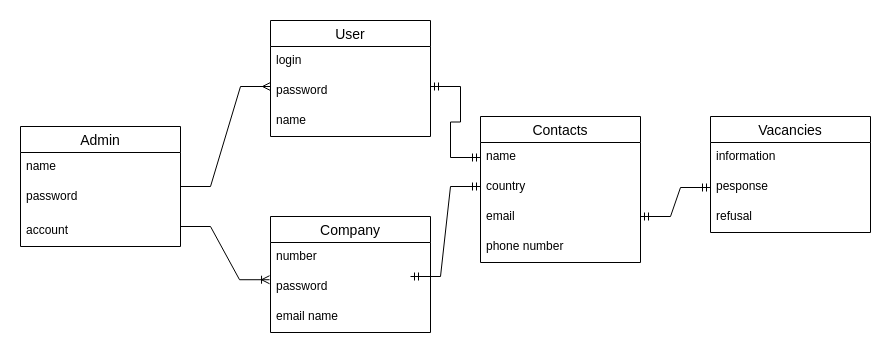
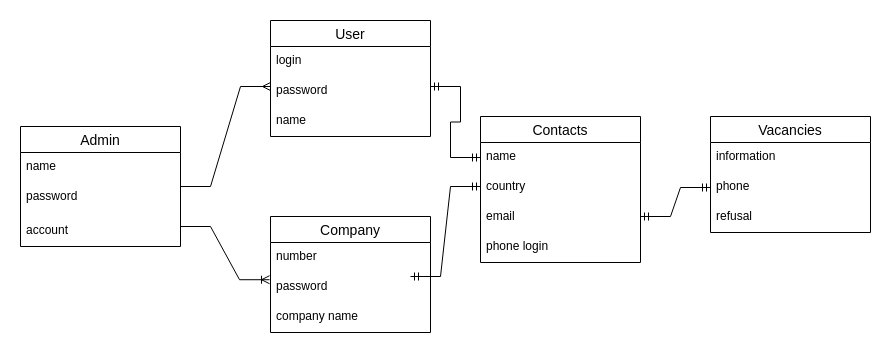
node "pesponse": label "pesponse" -> "phone"
node "phone number": label "phone number" -> "phone login"
node "email name": label "email name" -> "company name"
